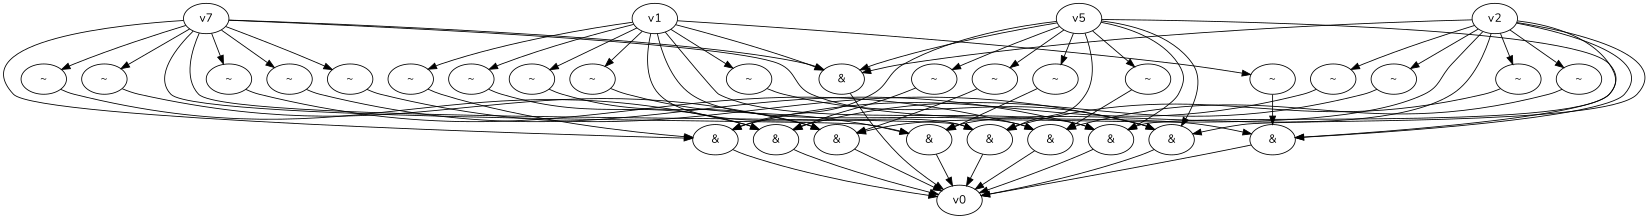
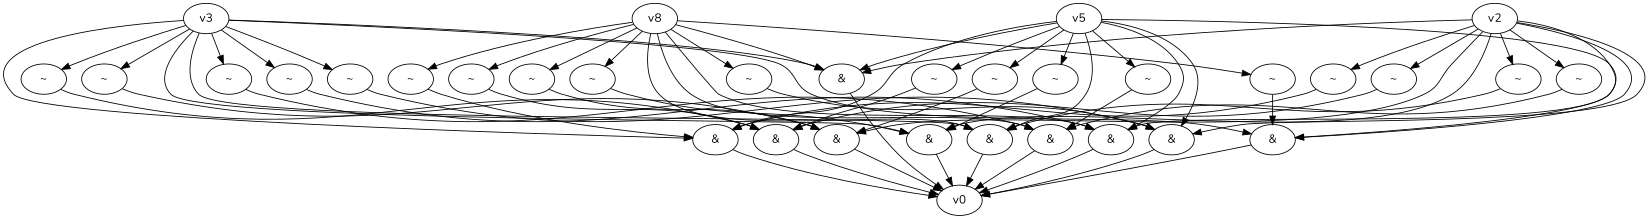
node "v7": label "v7" -> "v3"
node "v1": label "v1" -> "v8"
